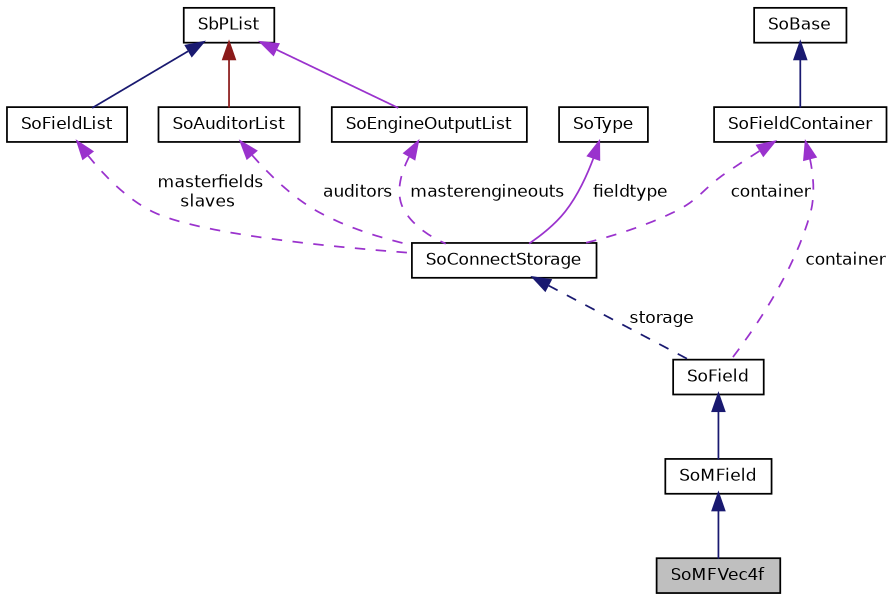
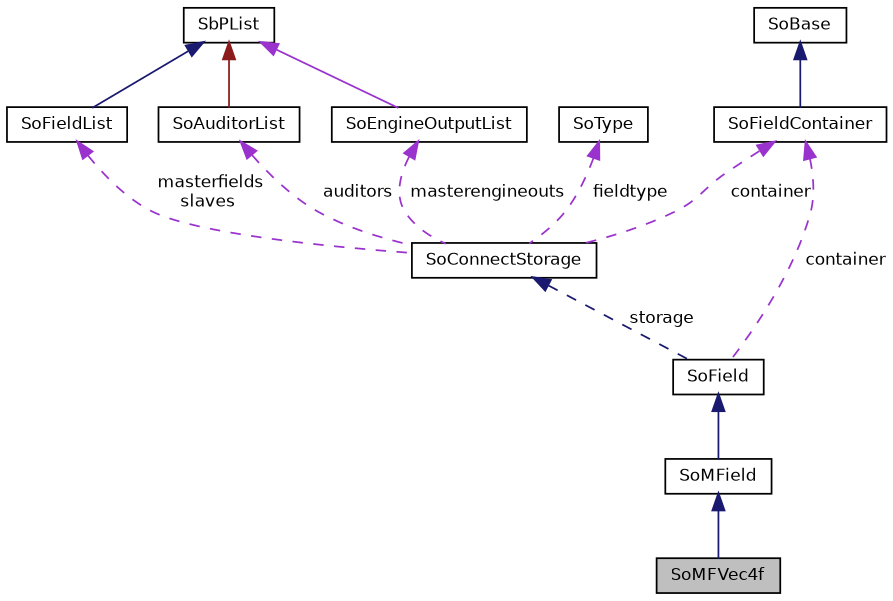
edge "SoConnectStorage" -> "SoType": style solid -> dashed
